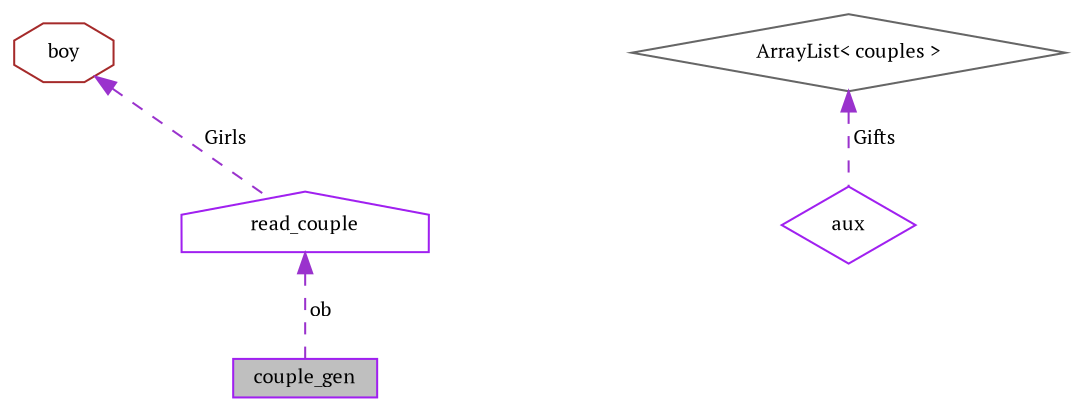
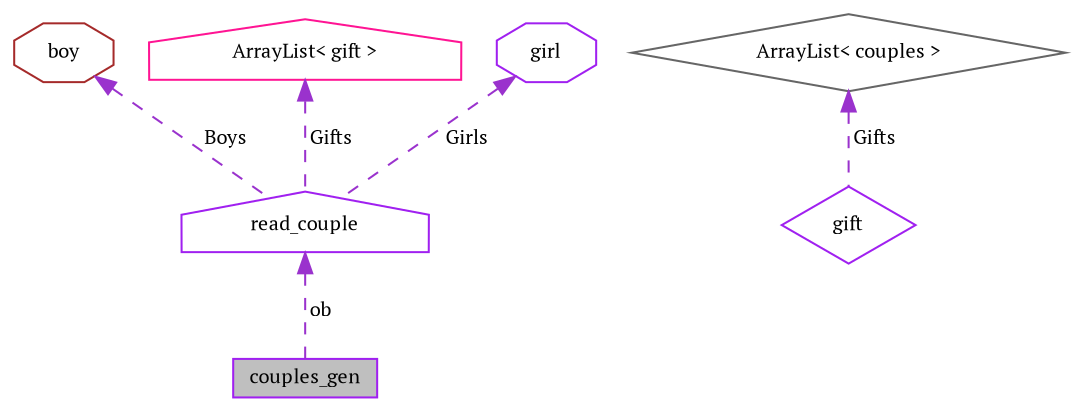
node "ArrayList< gift >": added
node "girl": added
edge "read_couple" -> "boy": label " Girls" -> " Boys"
node "aux": label "aux" -> "gift"
node "couple_gen": label "couple_gen" -> "couples_gen"
